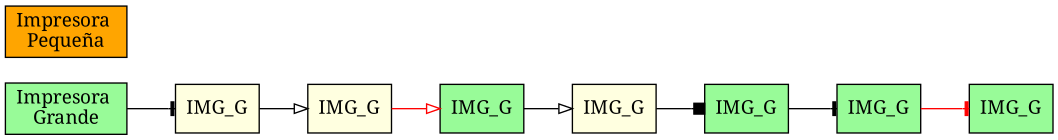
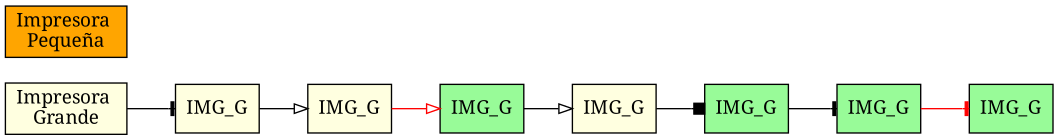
node "Impresora Grande": fillcolor palegreen -> lightyellow
